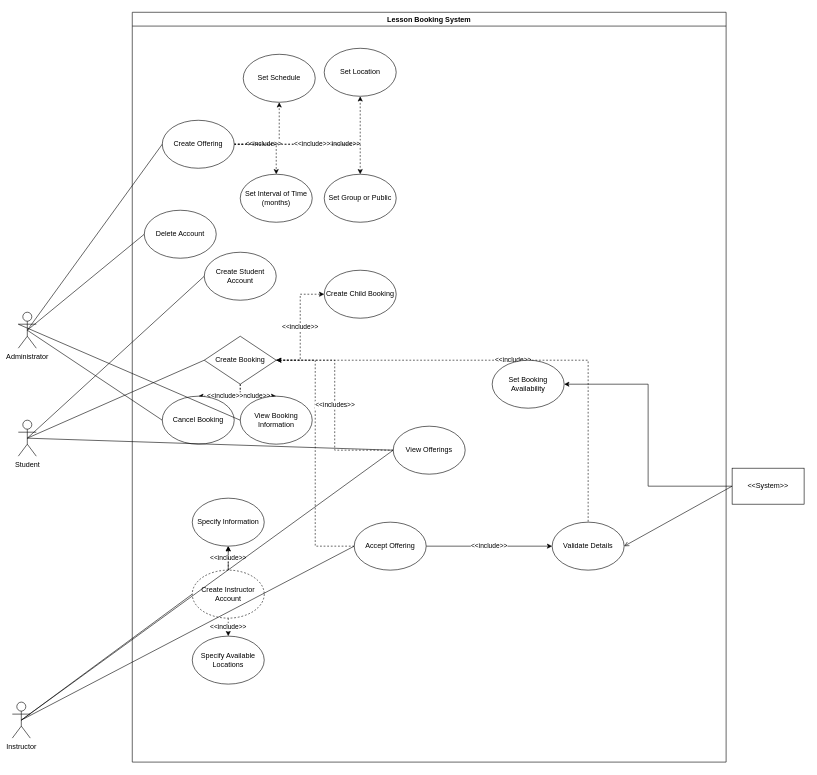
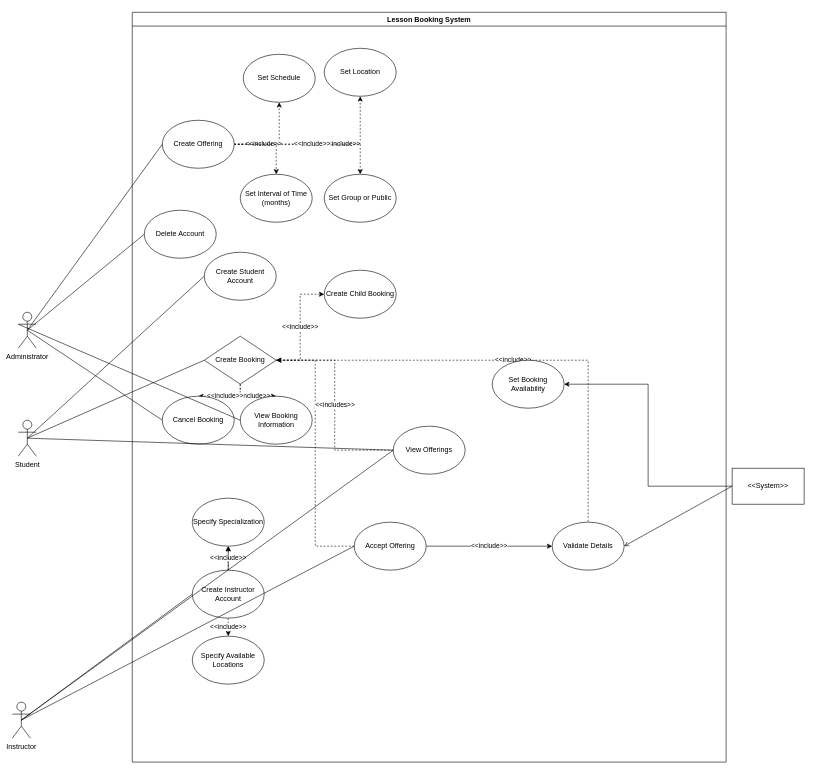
node "Specify Information": label "Specify Information" -> "Specify Specialization"
node "Create Instructor Account": style dashed -> solid
